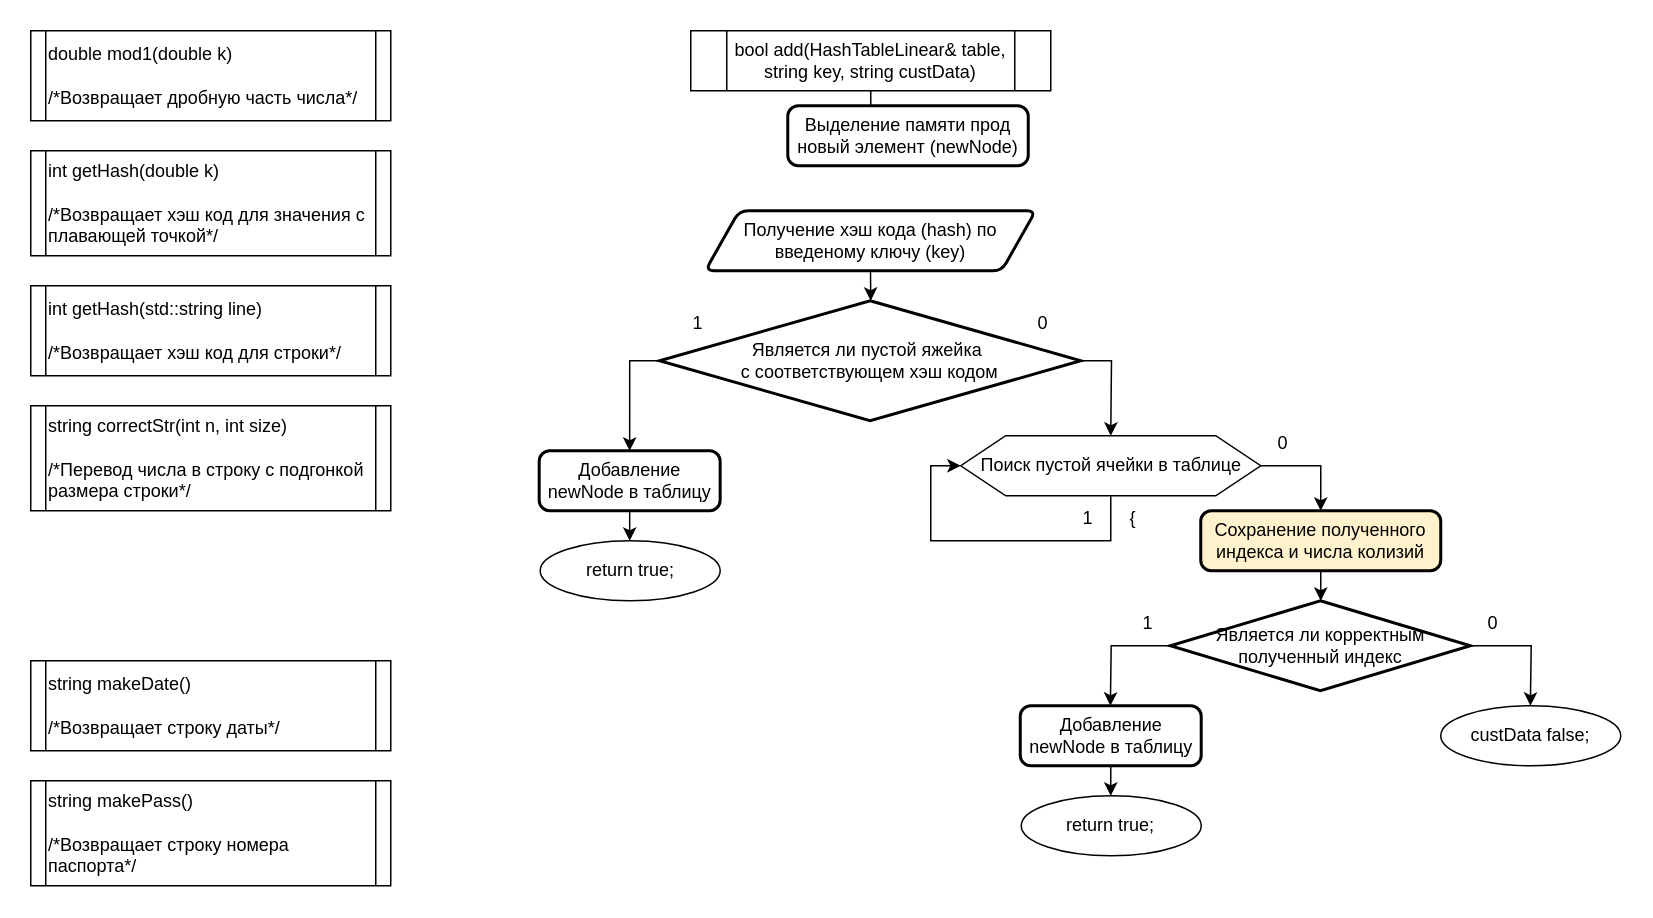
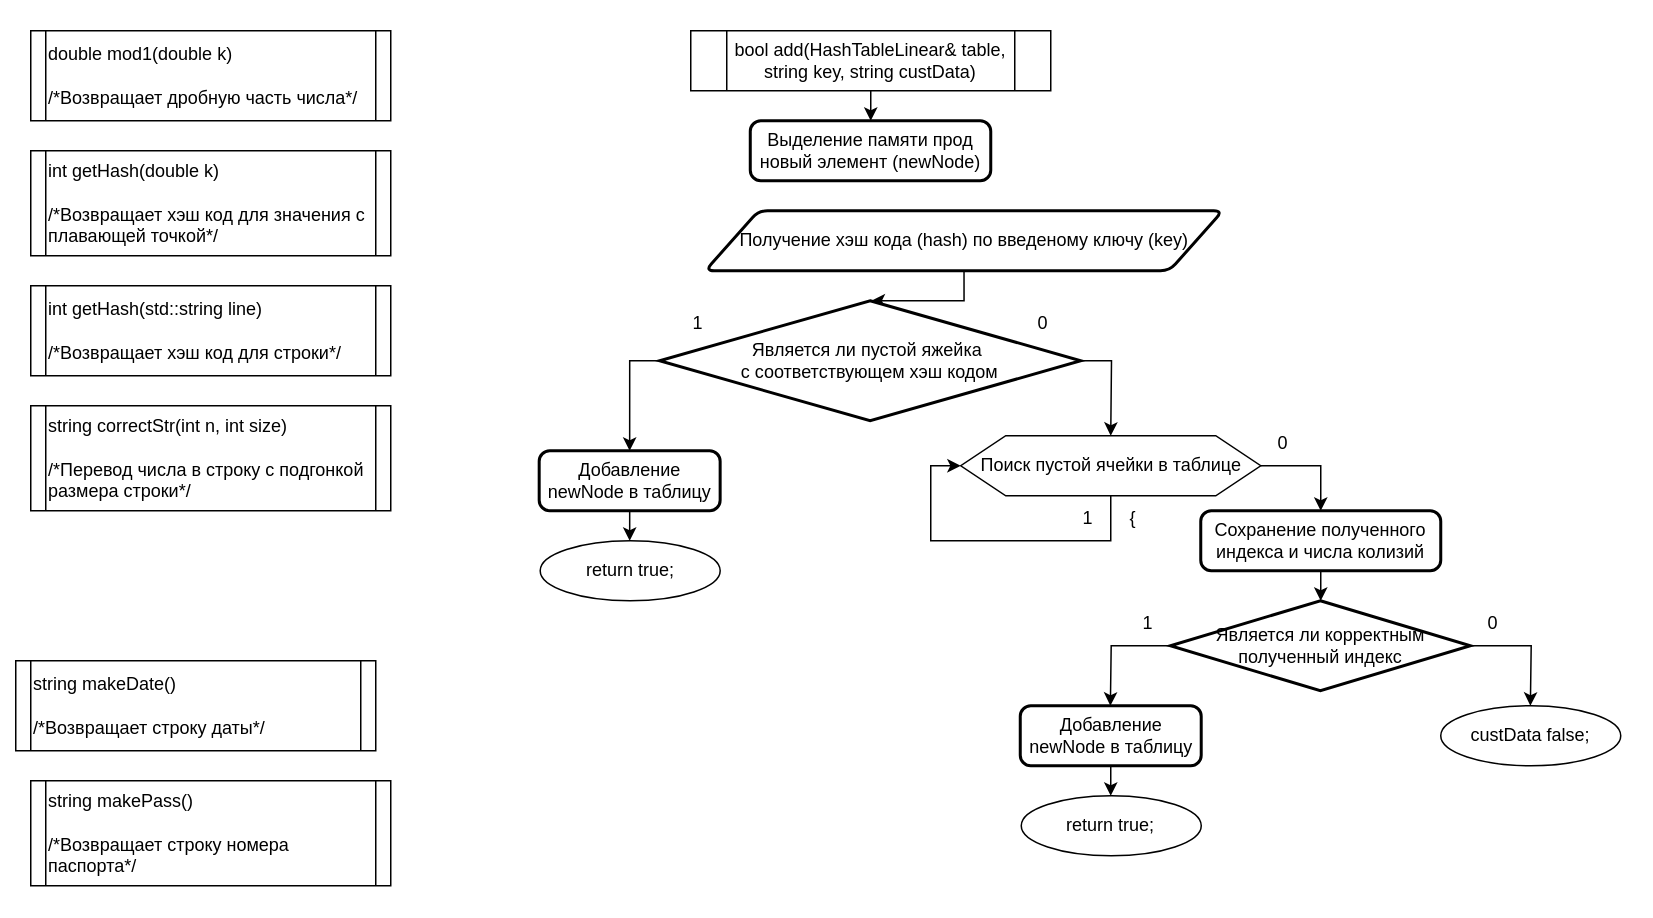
node "Выделение памяти прод новый элемент (newNode)": moved (908, 136) -> (871, 151)
node "Получение хэш кода (hash) по введеному ключу (key)": size 330x60 -> 518x60
node "Сохранение полученного индекса и числа колизий": fillcolor #fff2cc -> #ffffff
node "string makeDate() /*Возвращает строку даты*/": moved (211, 706) -> (196, 706)
